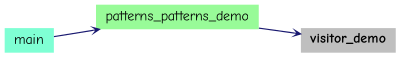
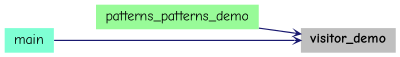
edge "main" -> "patterns_patterns_demo": now "main" -> "visitor_demo"
